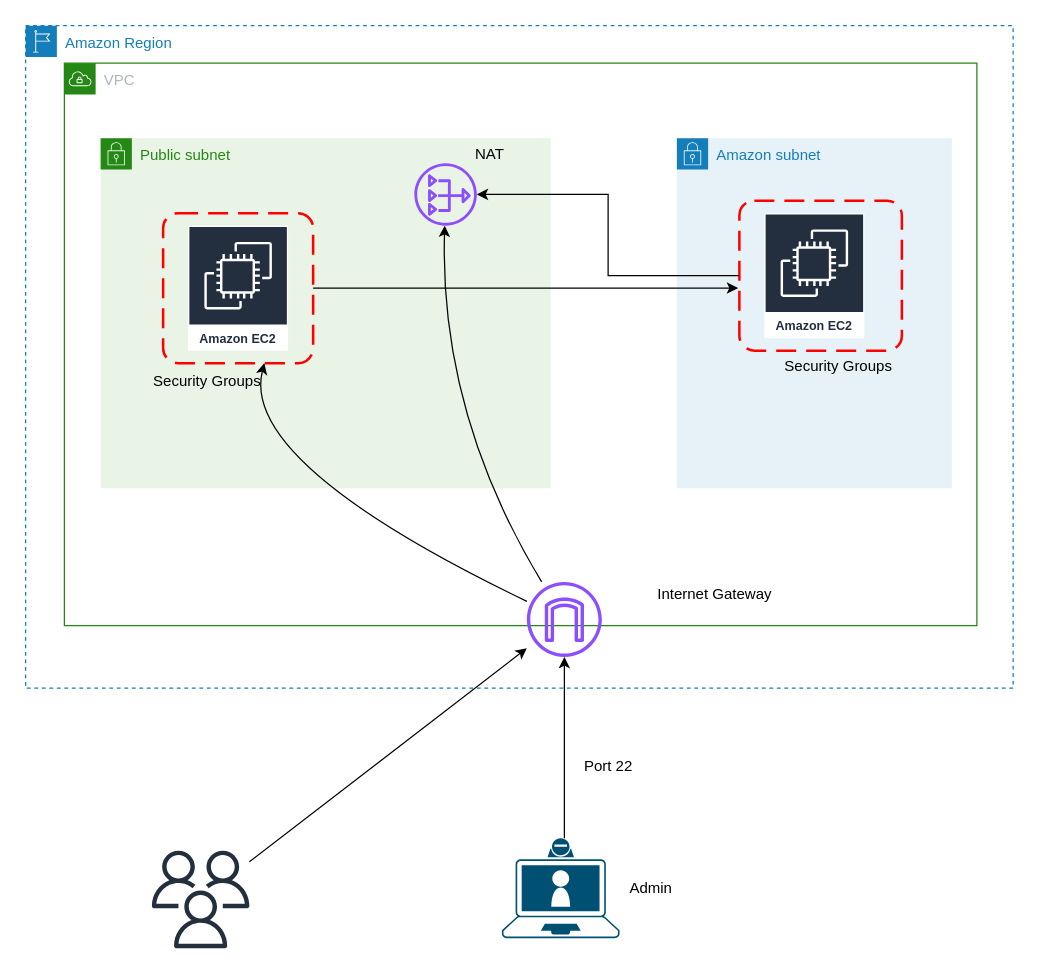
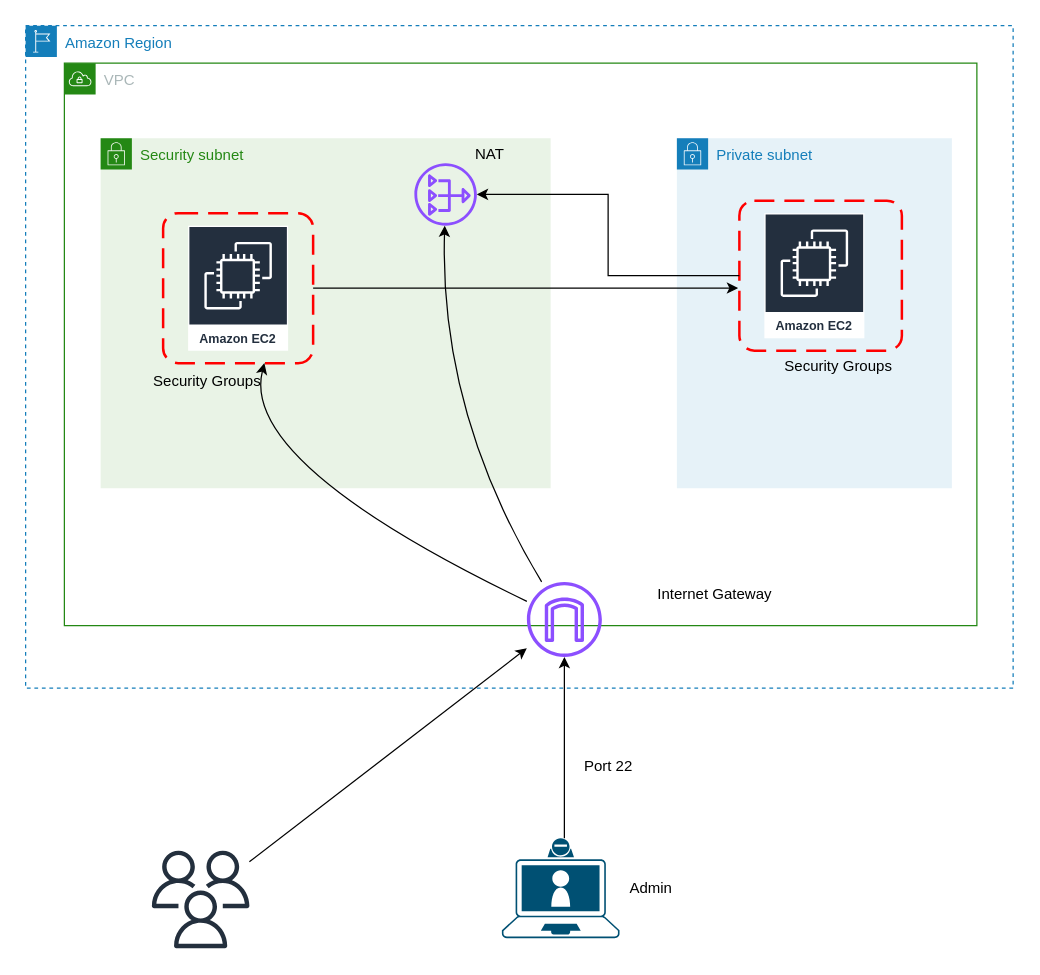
node "Public subnet": label "Public subnet" -> "Security subnet"
node "Amazon subnet": label "Amazon subnet" -> "Private subnet"
